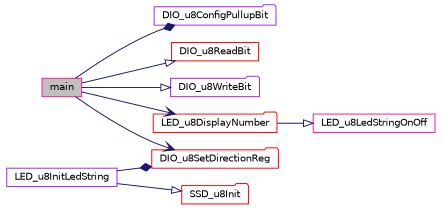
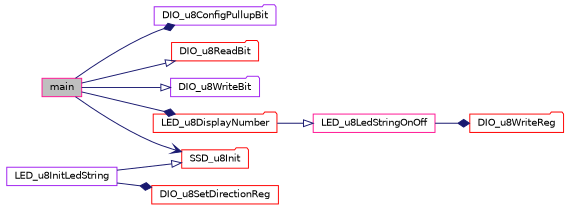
node "DIO_u8ReadBit": shape box -> folder
edge "main" -> "LED_u8DisplayNumber": arrowhead vee -> diamond
node "DIO_u8WriteReg": added
edge "main" -> "DIO_u8SetDirectionReg": now "main" -> "SSD_u8Init"
node "DIO_u8SetDirectionReg": shape folder -> box
